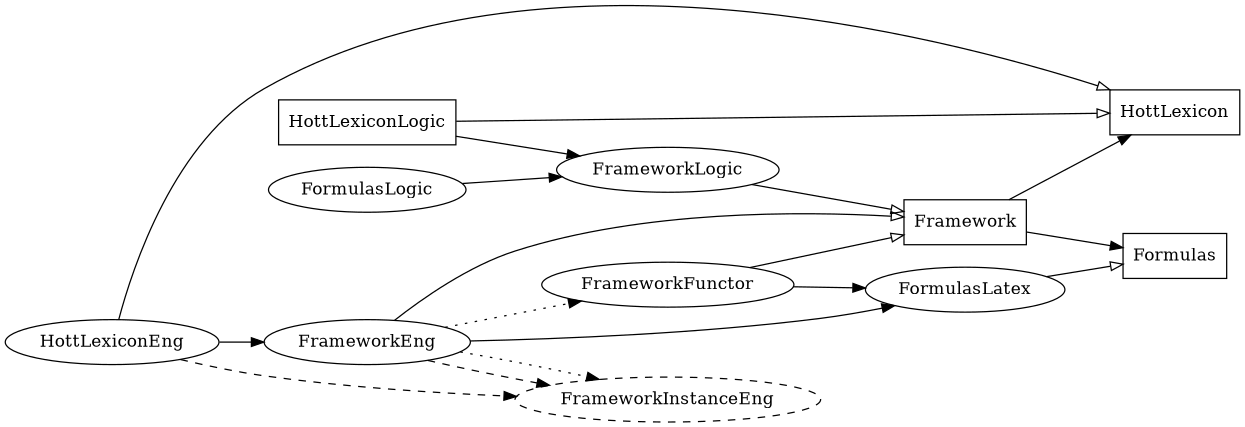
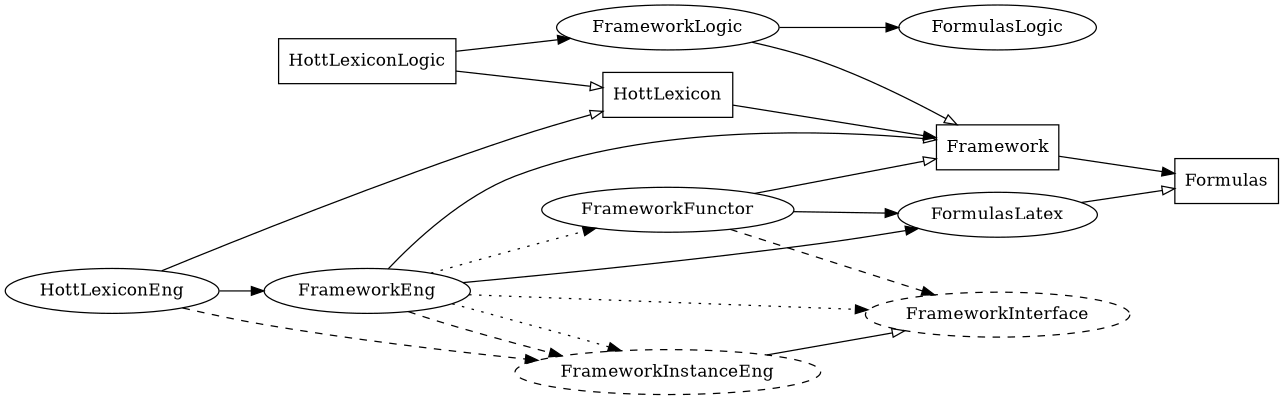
edge "Framework" -> "HottLexicon": reversed
edge "FormulasLogic" -> "FrameworkLogic": reversed
node "FrameworkInterface": added
